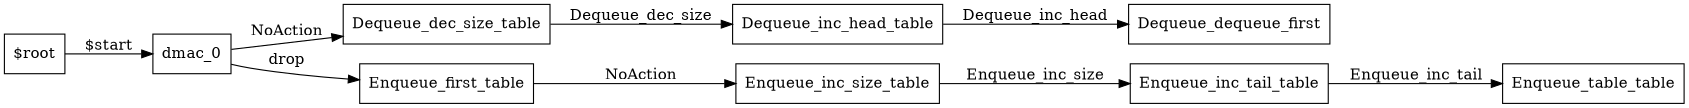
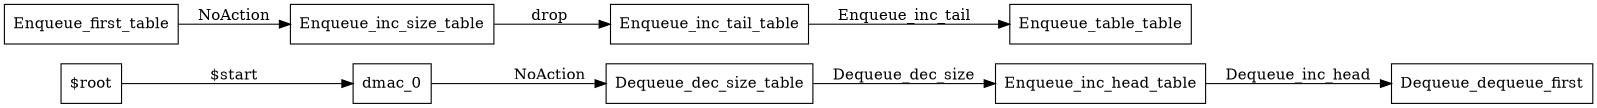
node "Dequeue_inc_head_table": label "Dequeue_inc_head_table" -> "Enqueue_inc_head_table"
edge "dmac_0" -> "Enqueue_first_table": removed, label "drop"
edge "Enqueue_inc_size_table" -> "Enqueue_inc_tail_table": label "Enqueue_inc_size" -> "drop"
